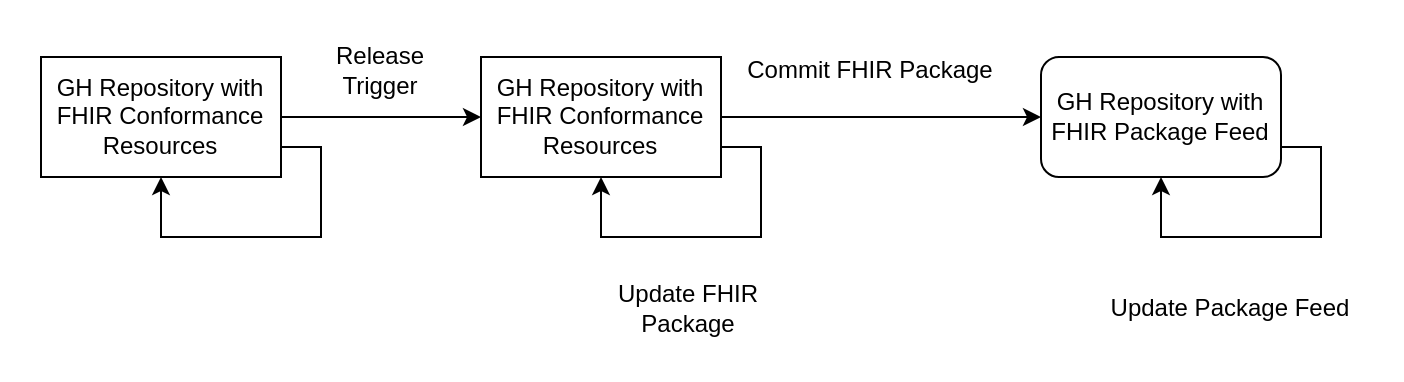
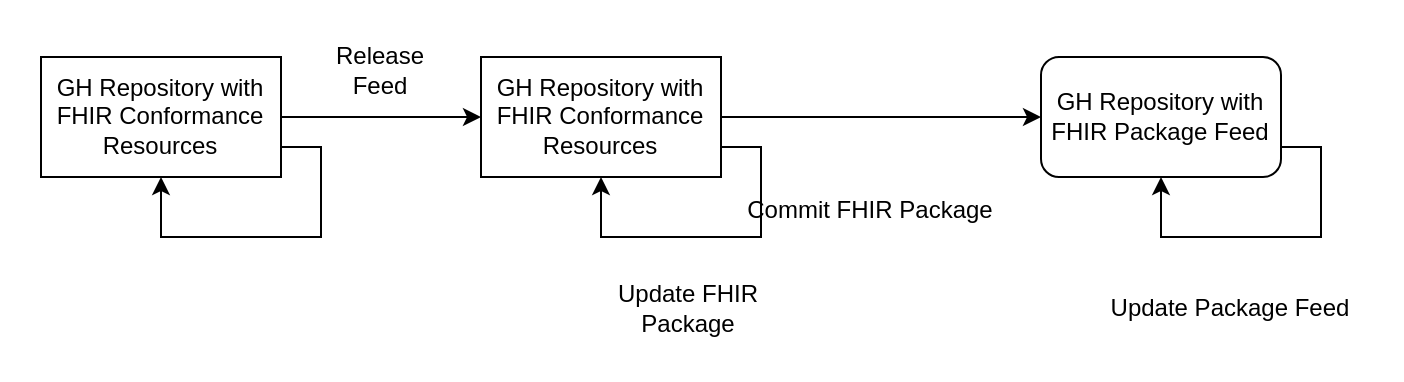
node "Release Trigger": label "Release Trigger" -> "Release Feed"
node "Commit FHIR Package": moved (871, 71) -> (871, 211)
